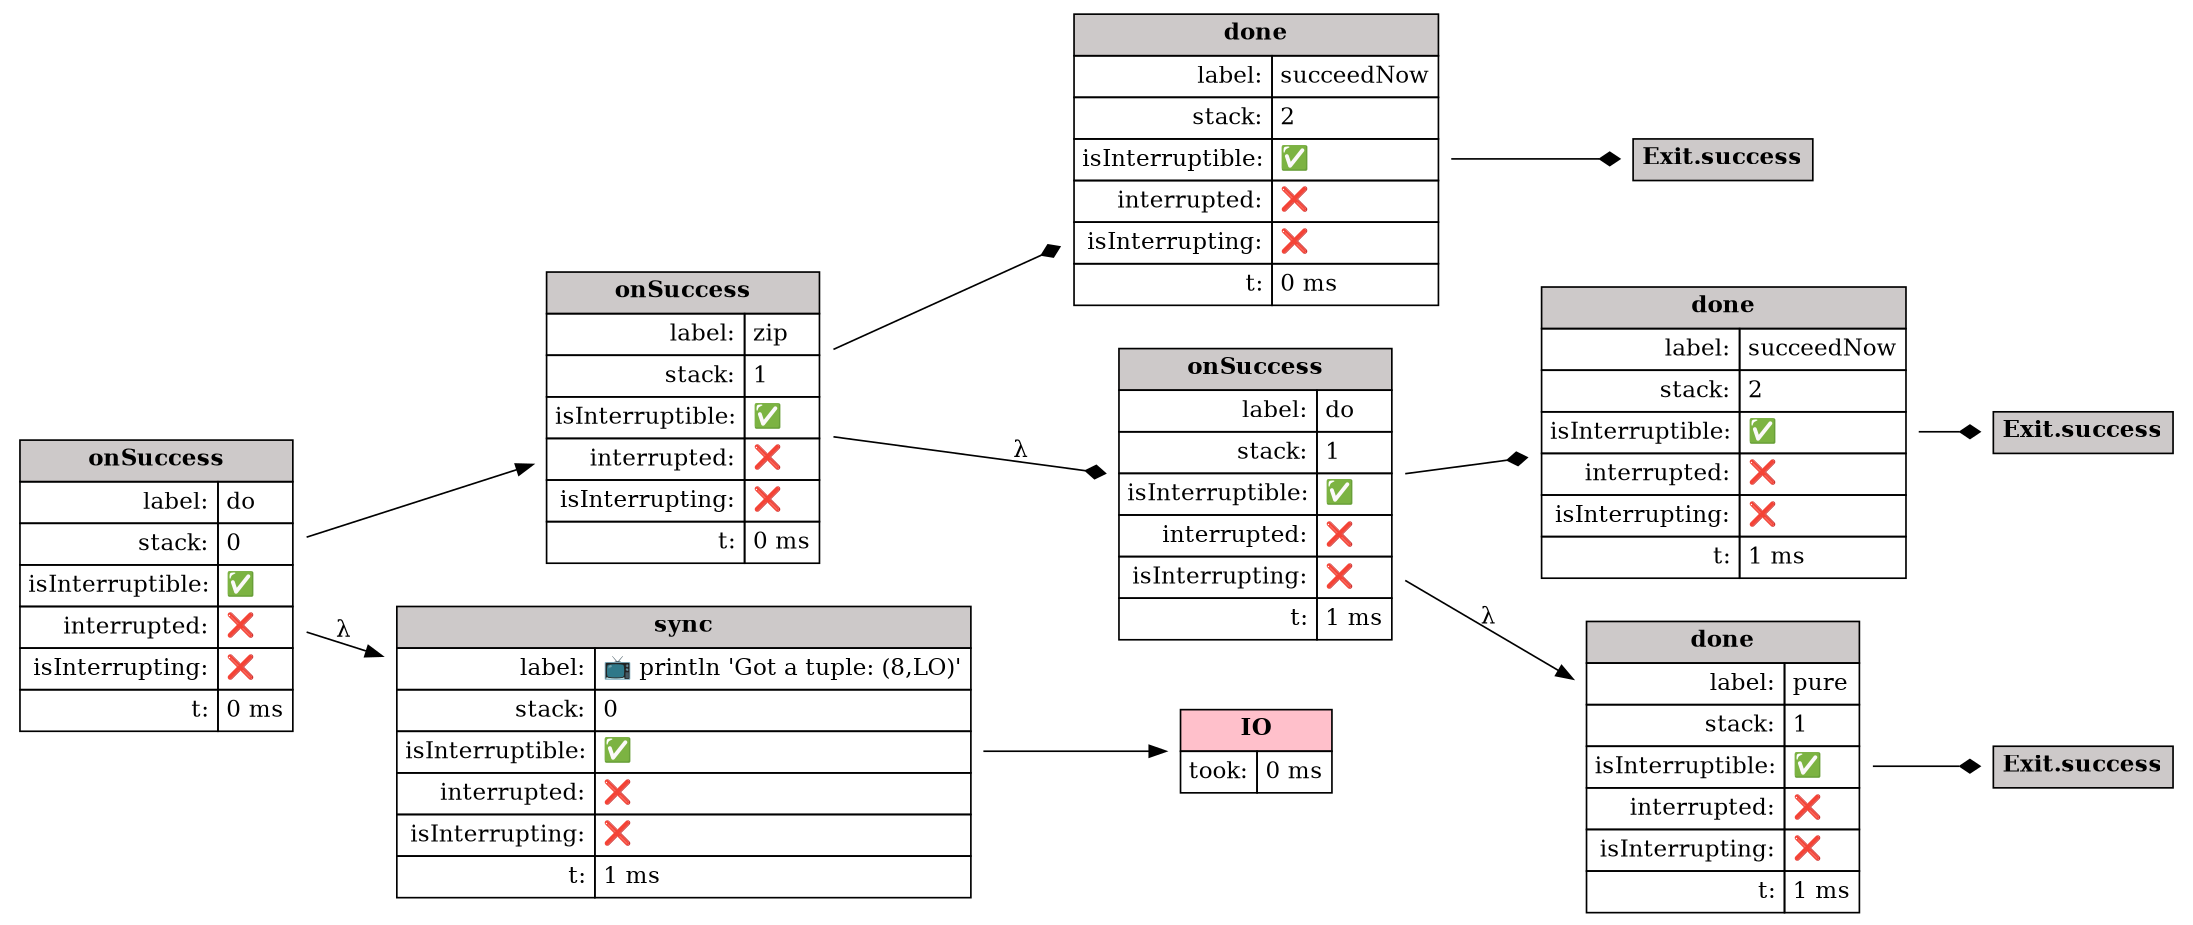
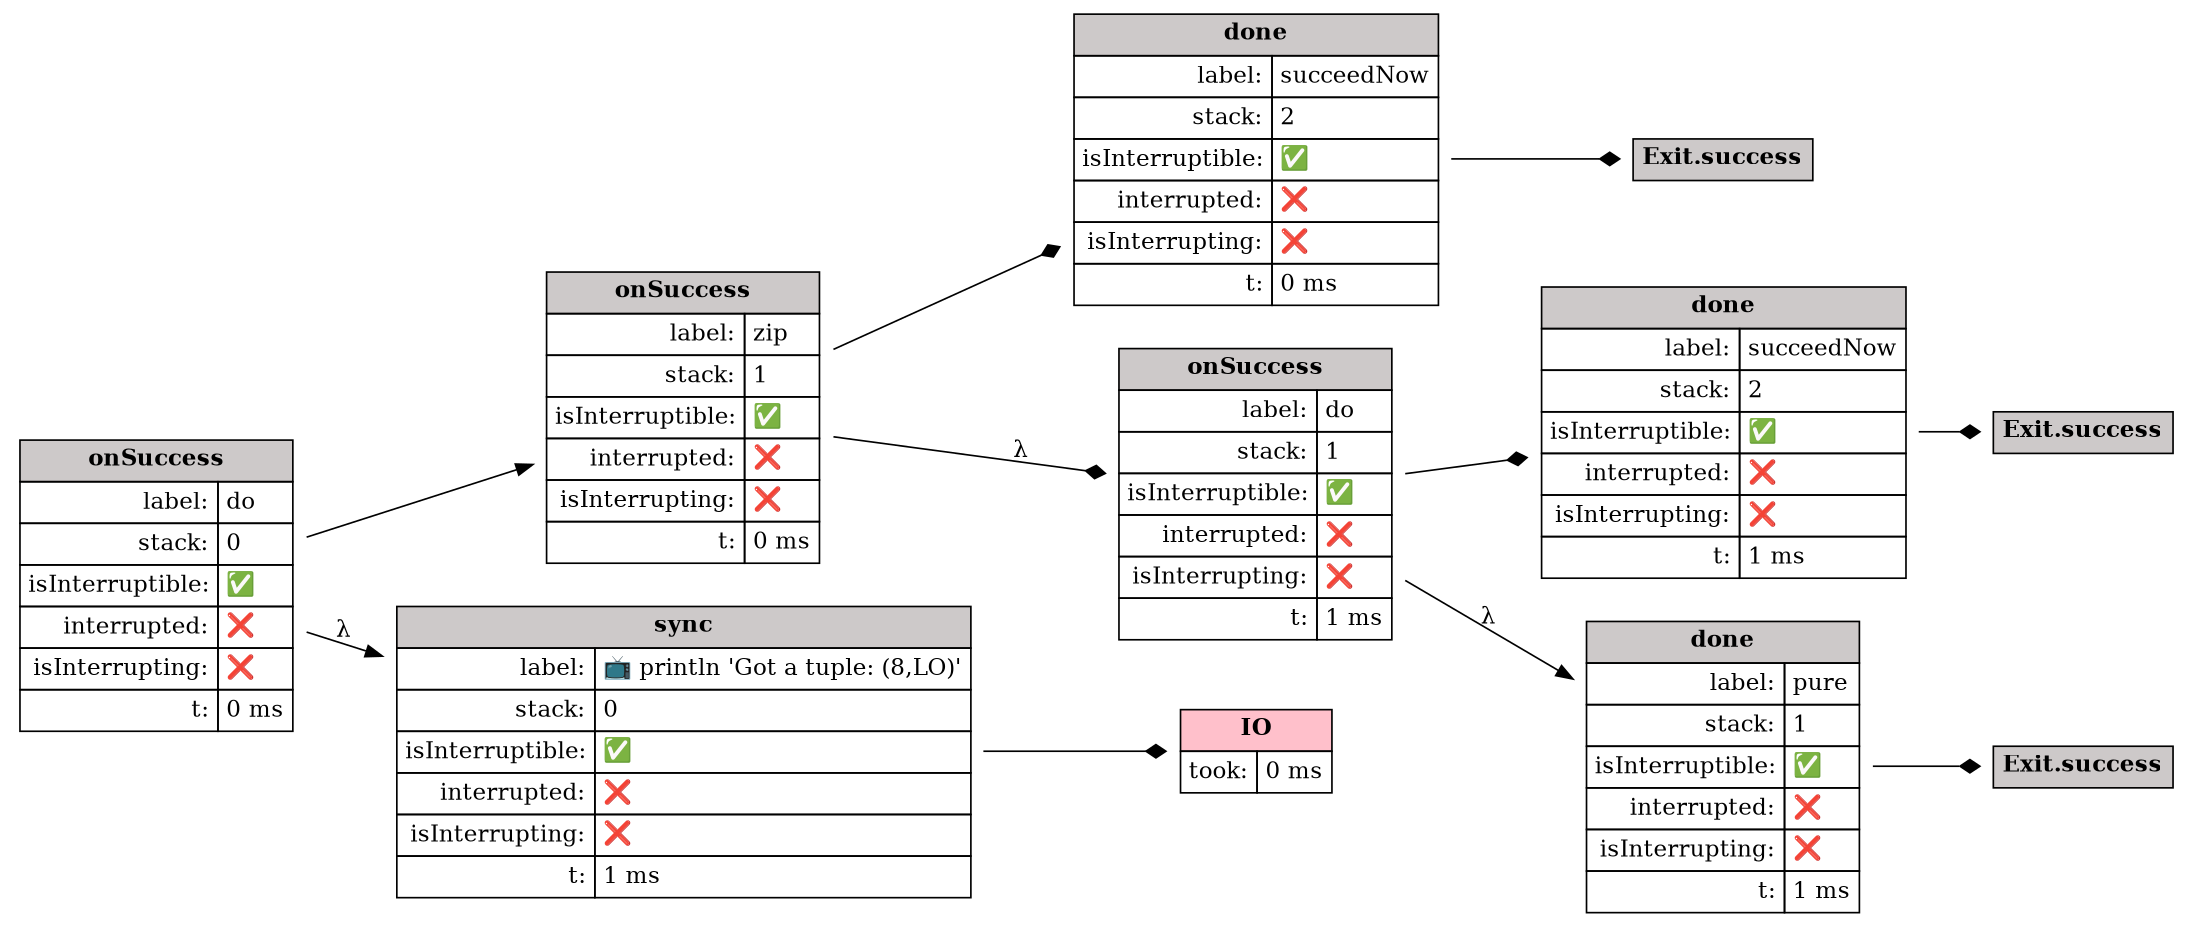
edge "sync" -> "IO": arrowhead normal -> diamond
